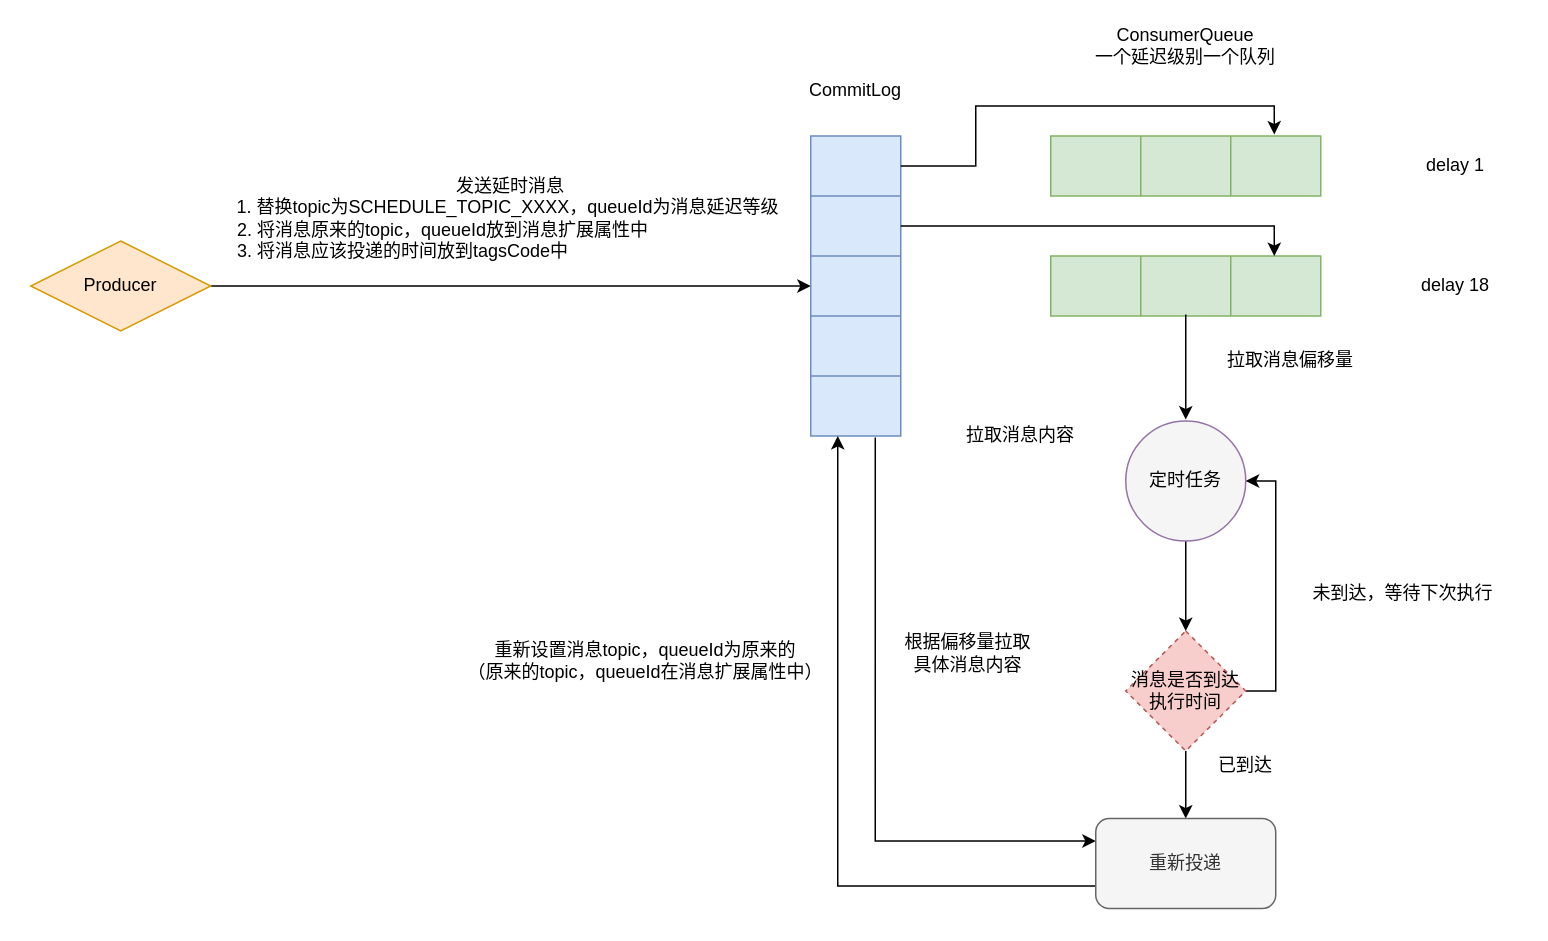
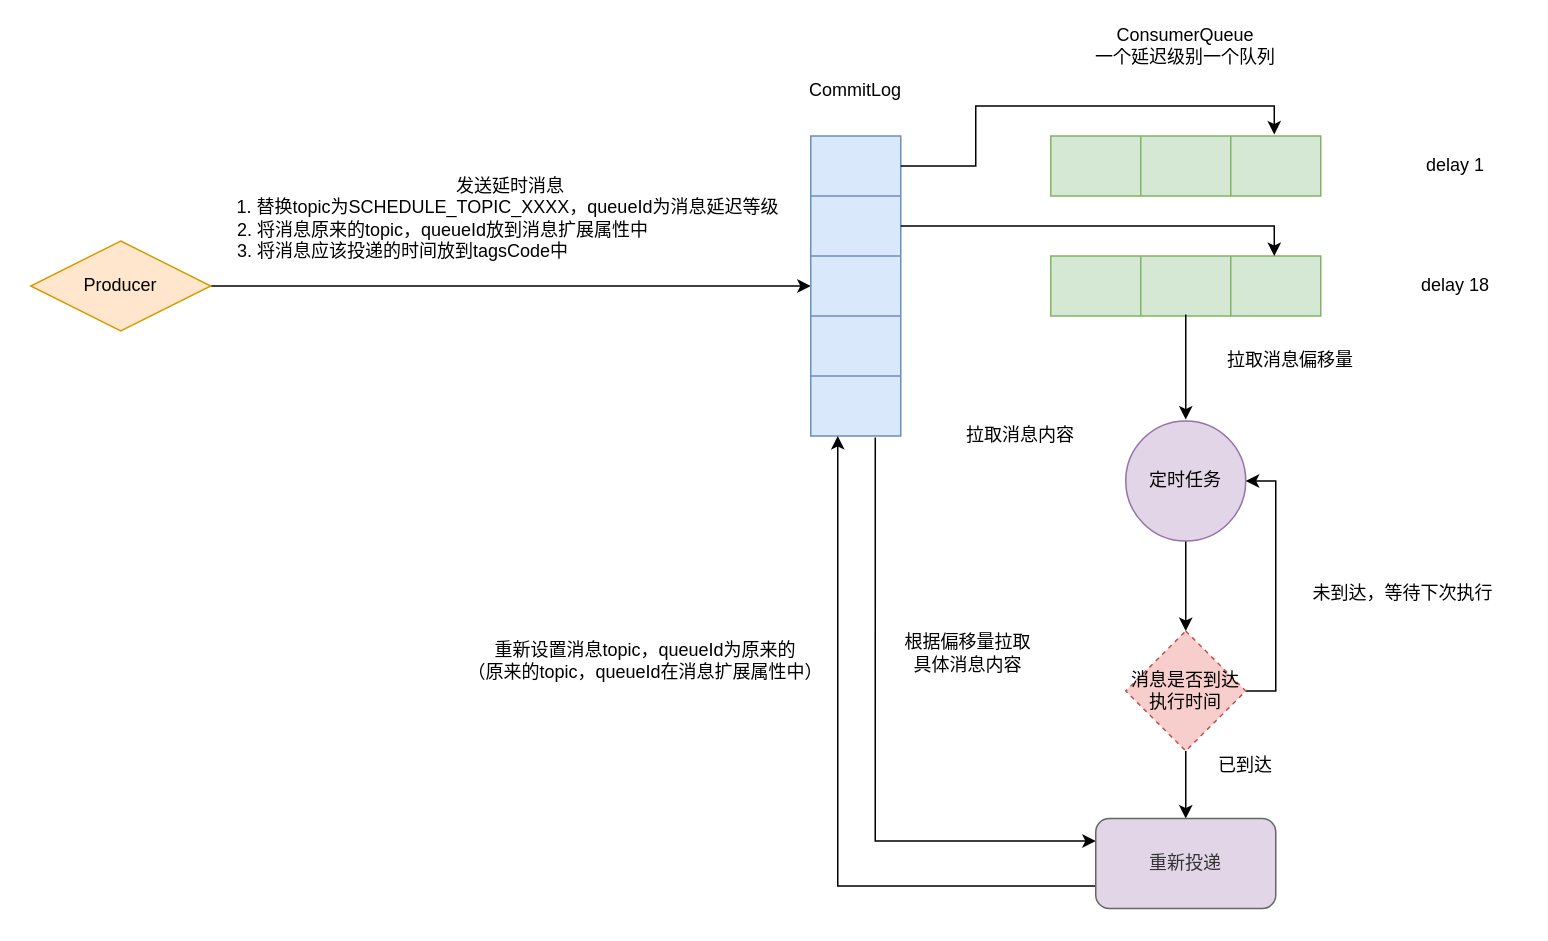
node "定时任务": fillcolor #f5f5f5 -> #e1d5e7
node "重新投递": fillcolor #f5f5f5 -> #e1d5e7
